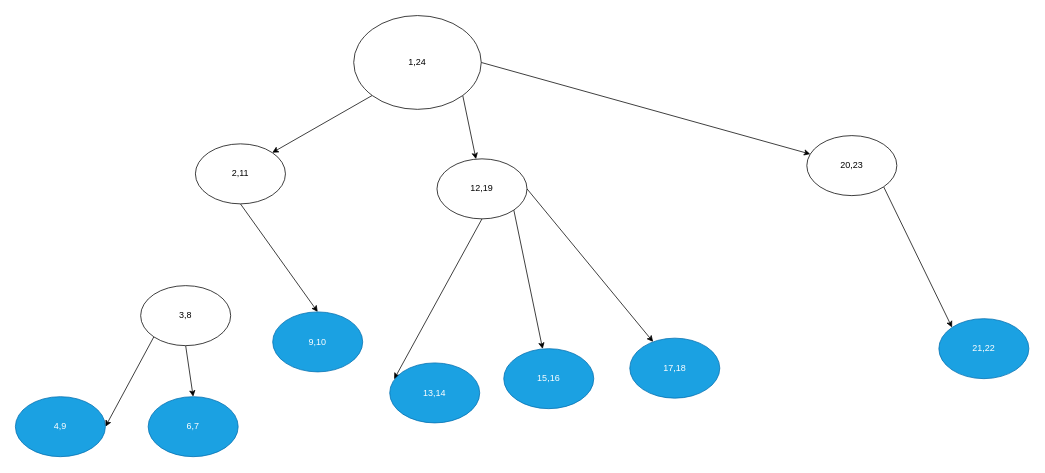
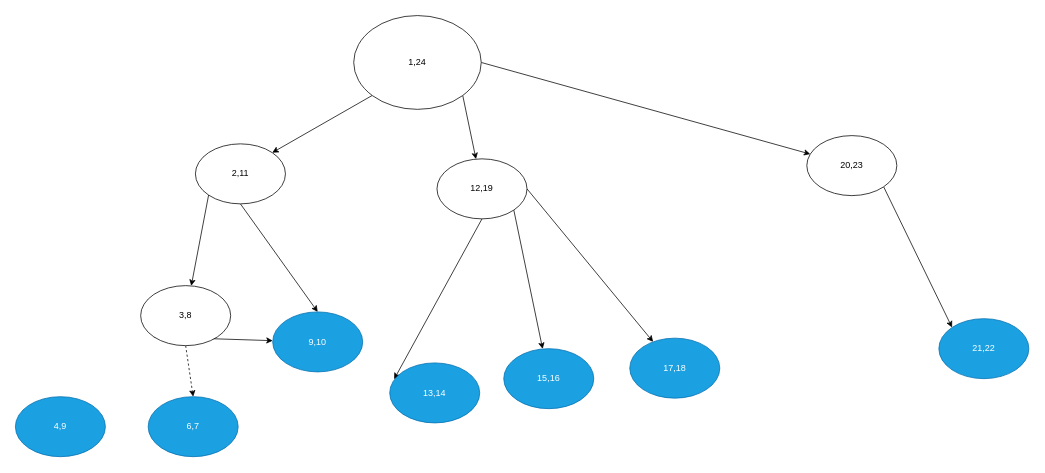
edge "2,11" -> "3,8": added
edge "3,8" -> "6,7": style solid -> dashed
edge "3,8" -> "4,9": now "3,8" -> "9,10"
